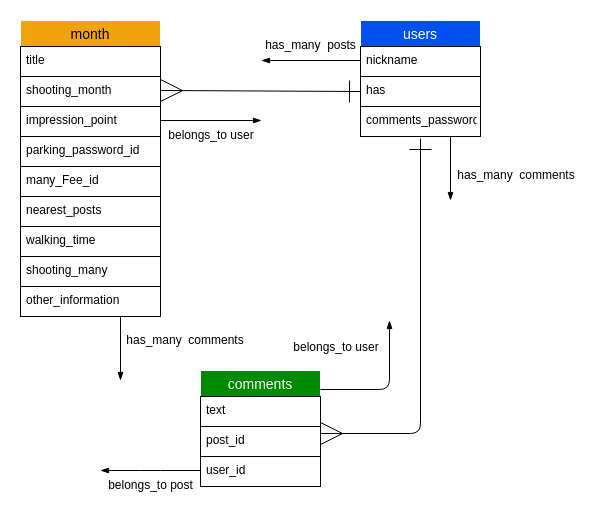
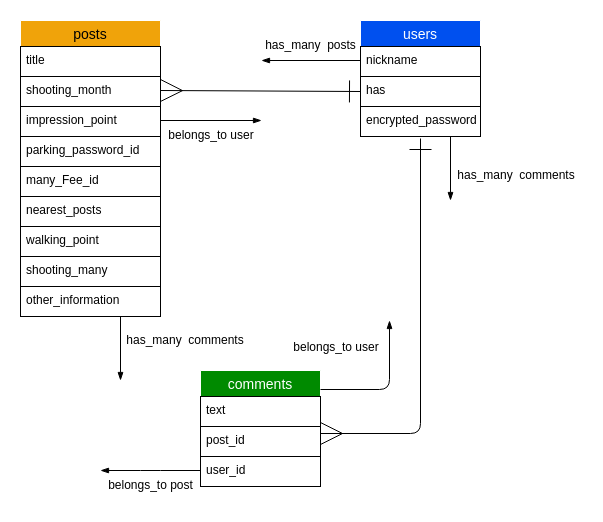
node "month": label "month" -> "posts"
node "comments_password": label "comments_password" -> "encrypted_password"
node "walking_time": label "walking_time" -> "walking_point"
